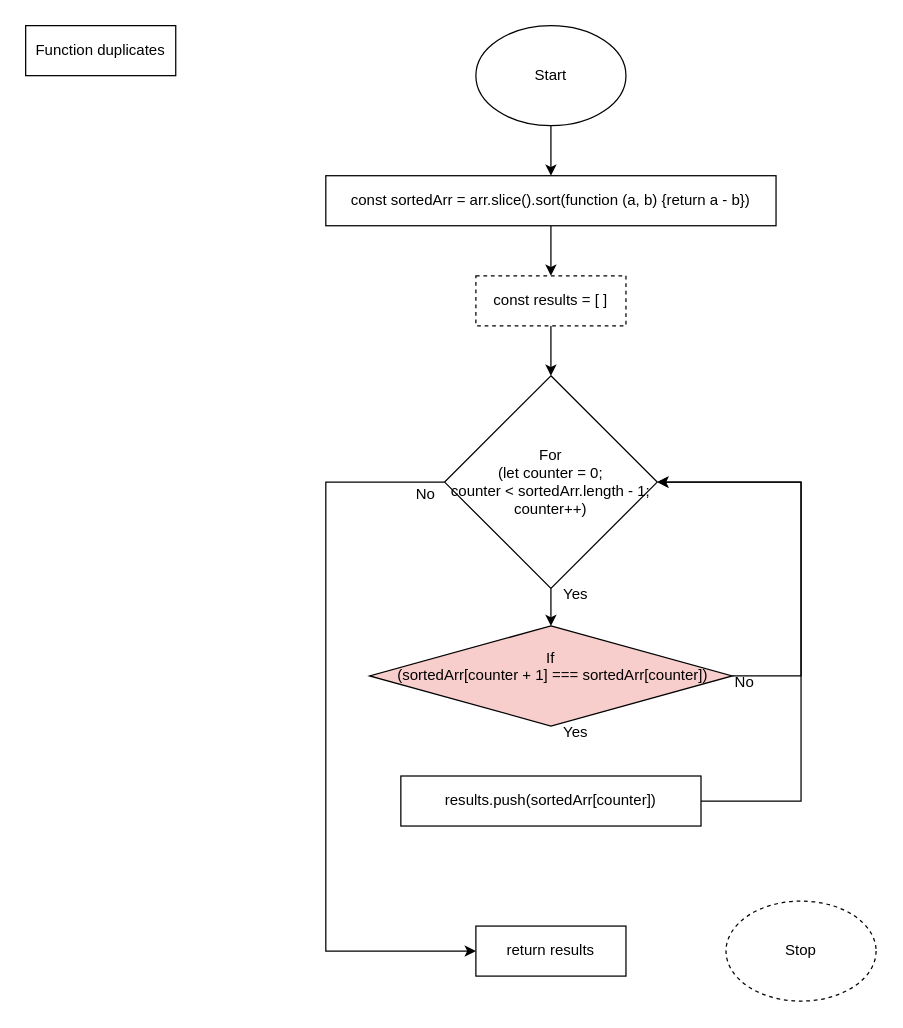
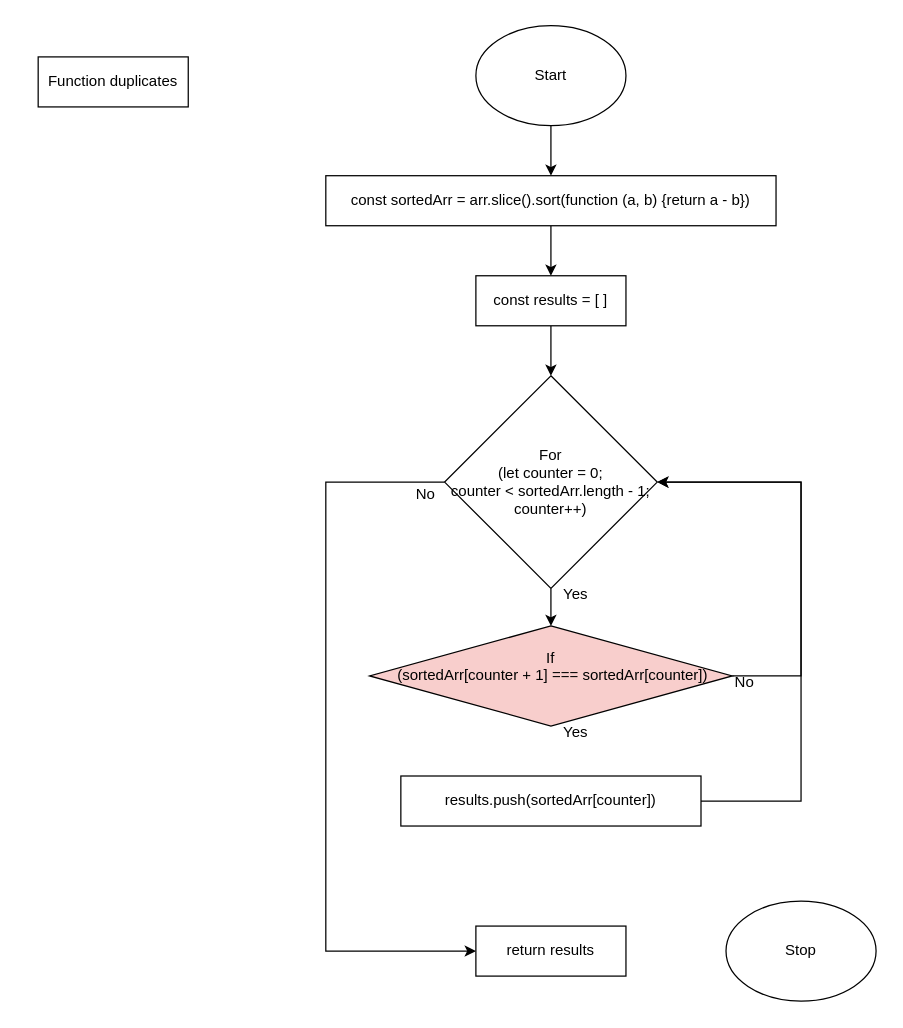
node "Function duplicates": moved (101, 51) -> (113, 82)
node "const results = [ ]": style dashed -> solid
node "Stop": style dashed -> solid
